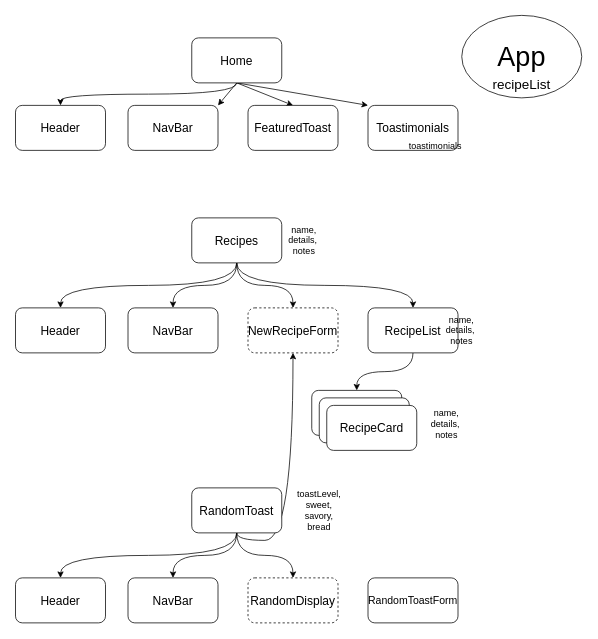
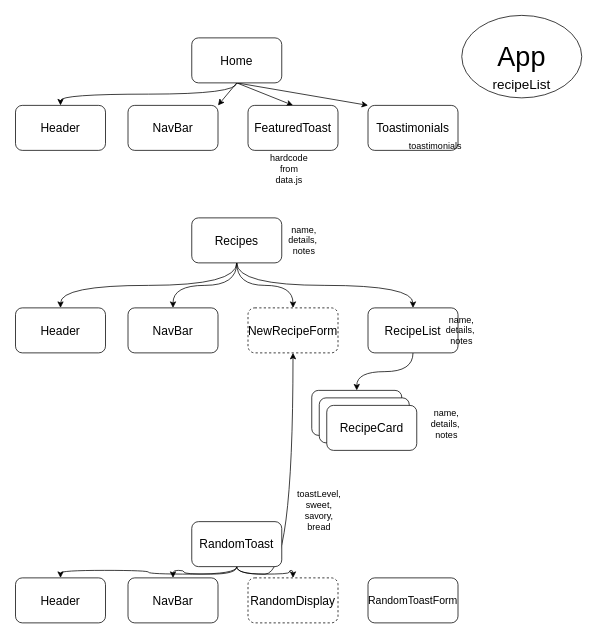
node "hardcode from data.js": added
node "RandomToast": moved (237, 510) -> (237, 544)
